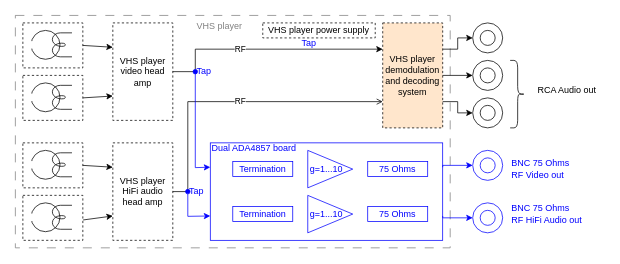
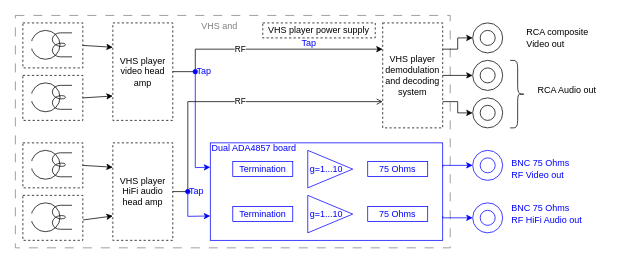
node "VHS player": label "VHS player" -> "VHS and"
node "RCA composite Video out": added
node "VHS player demodulation and decoding system": fillcolor #ffe6cc -> #ffffff
